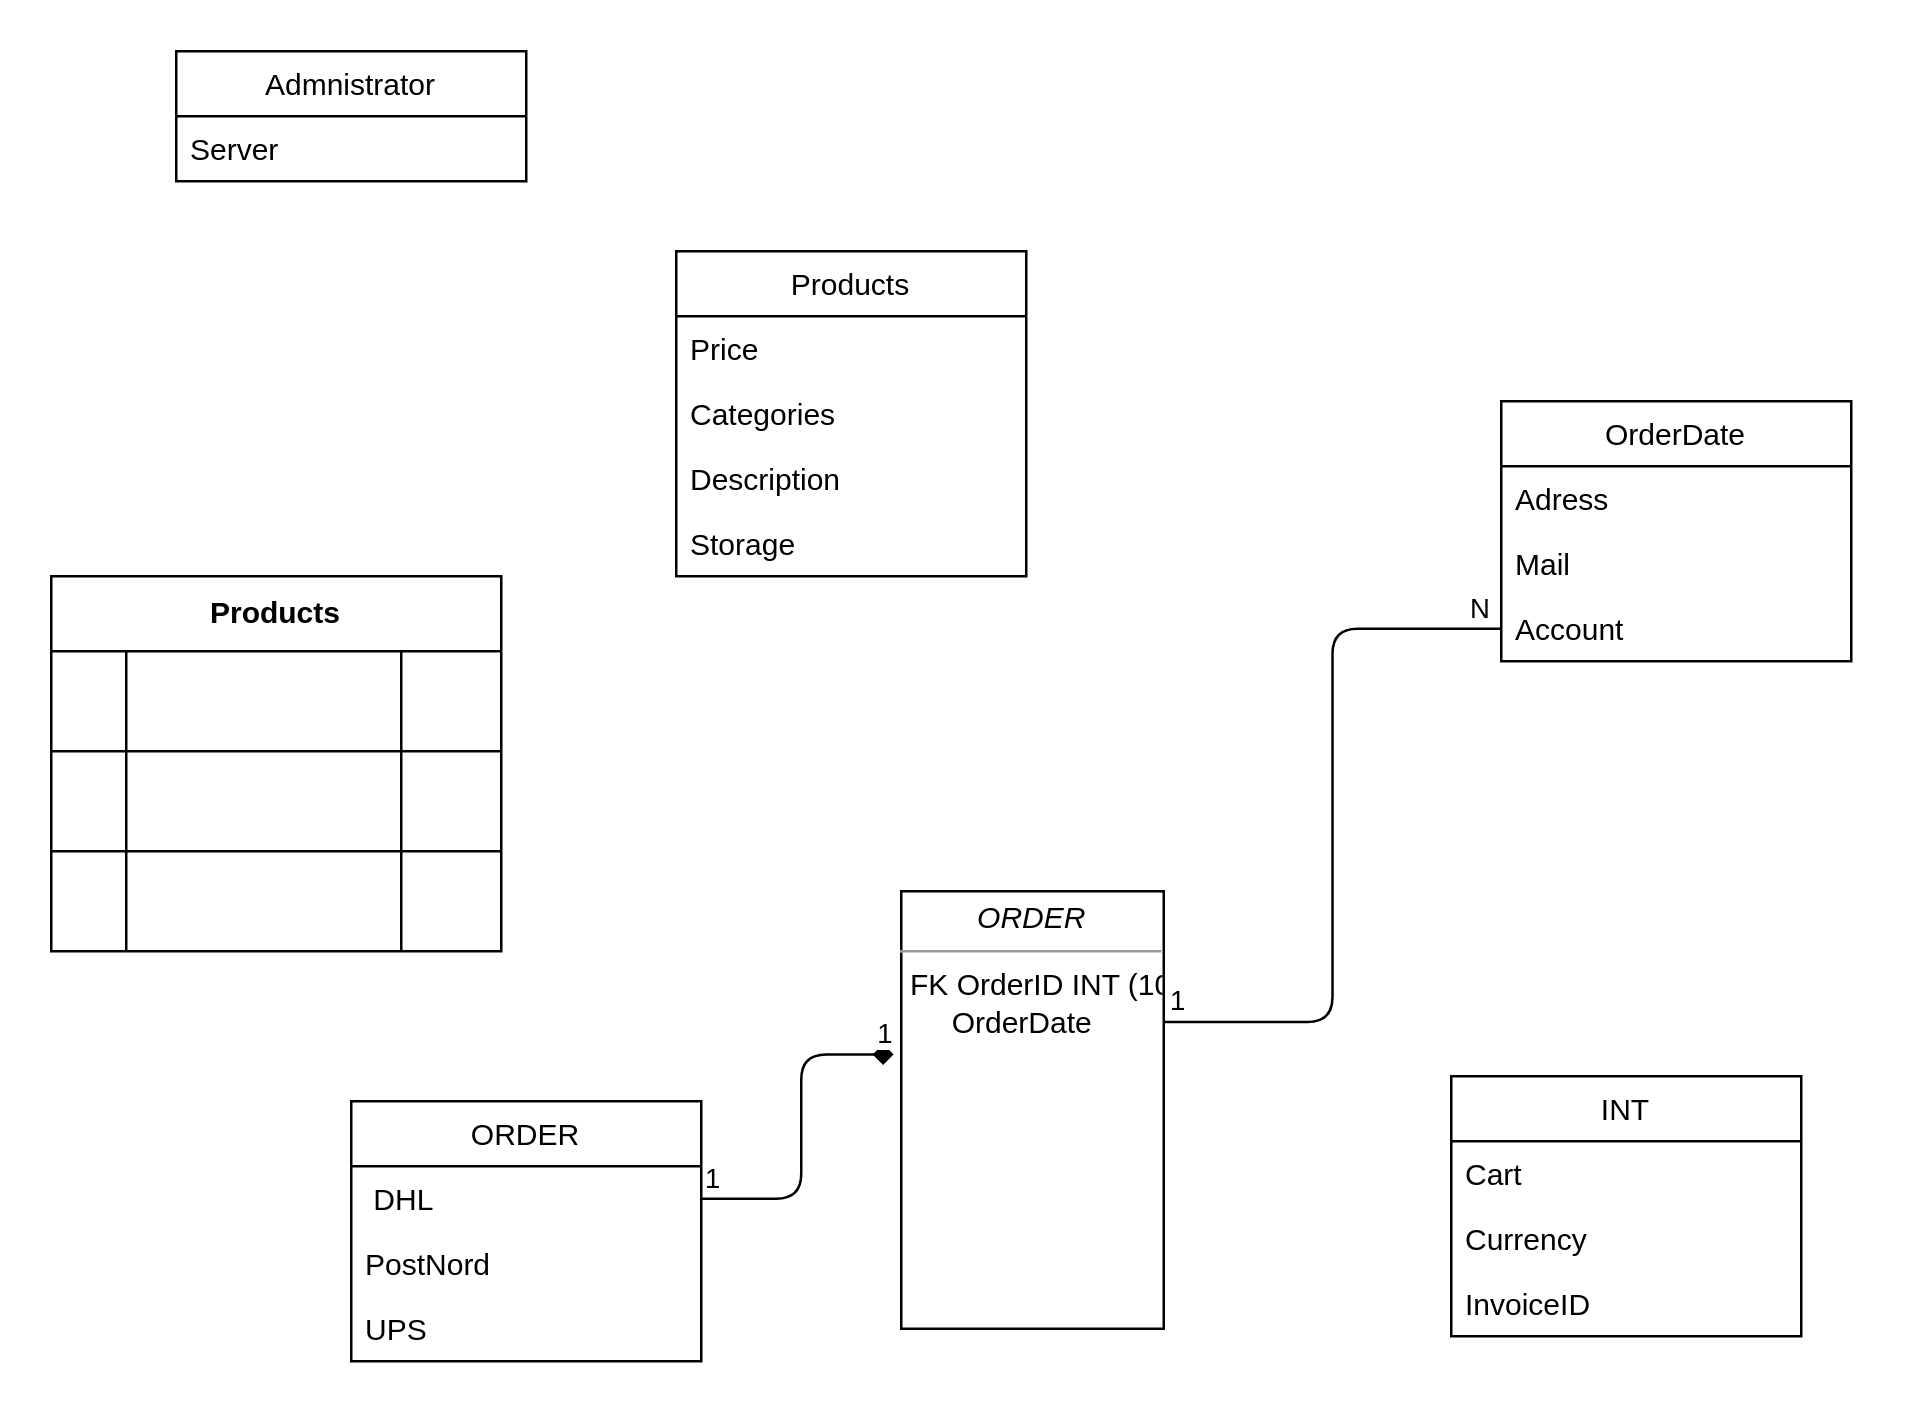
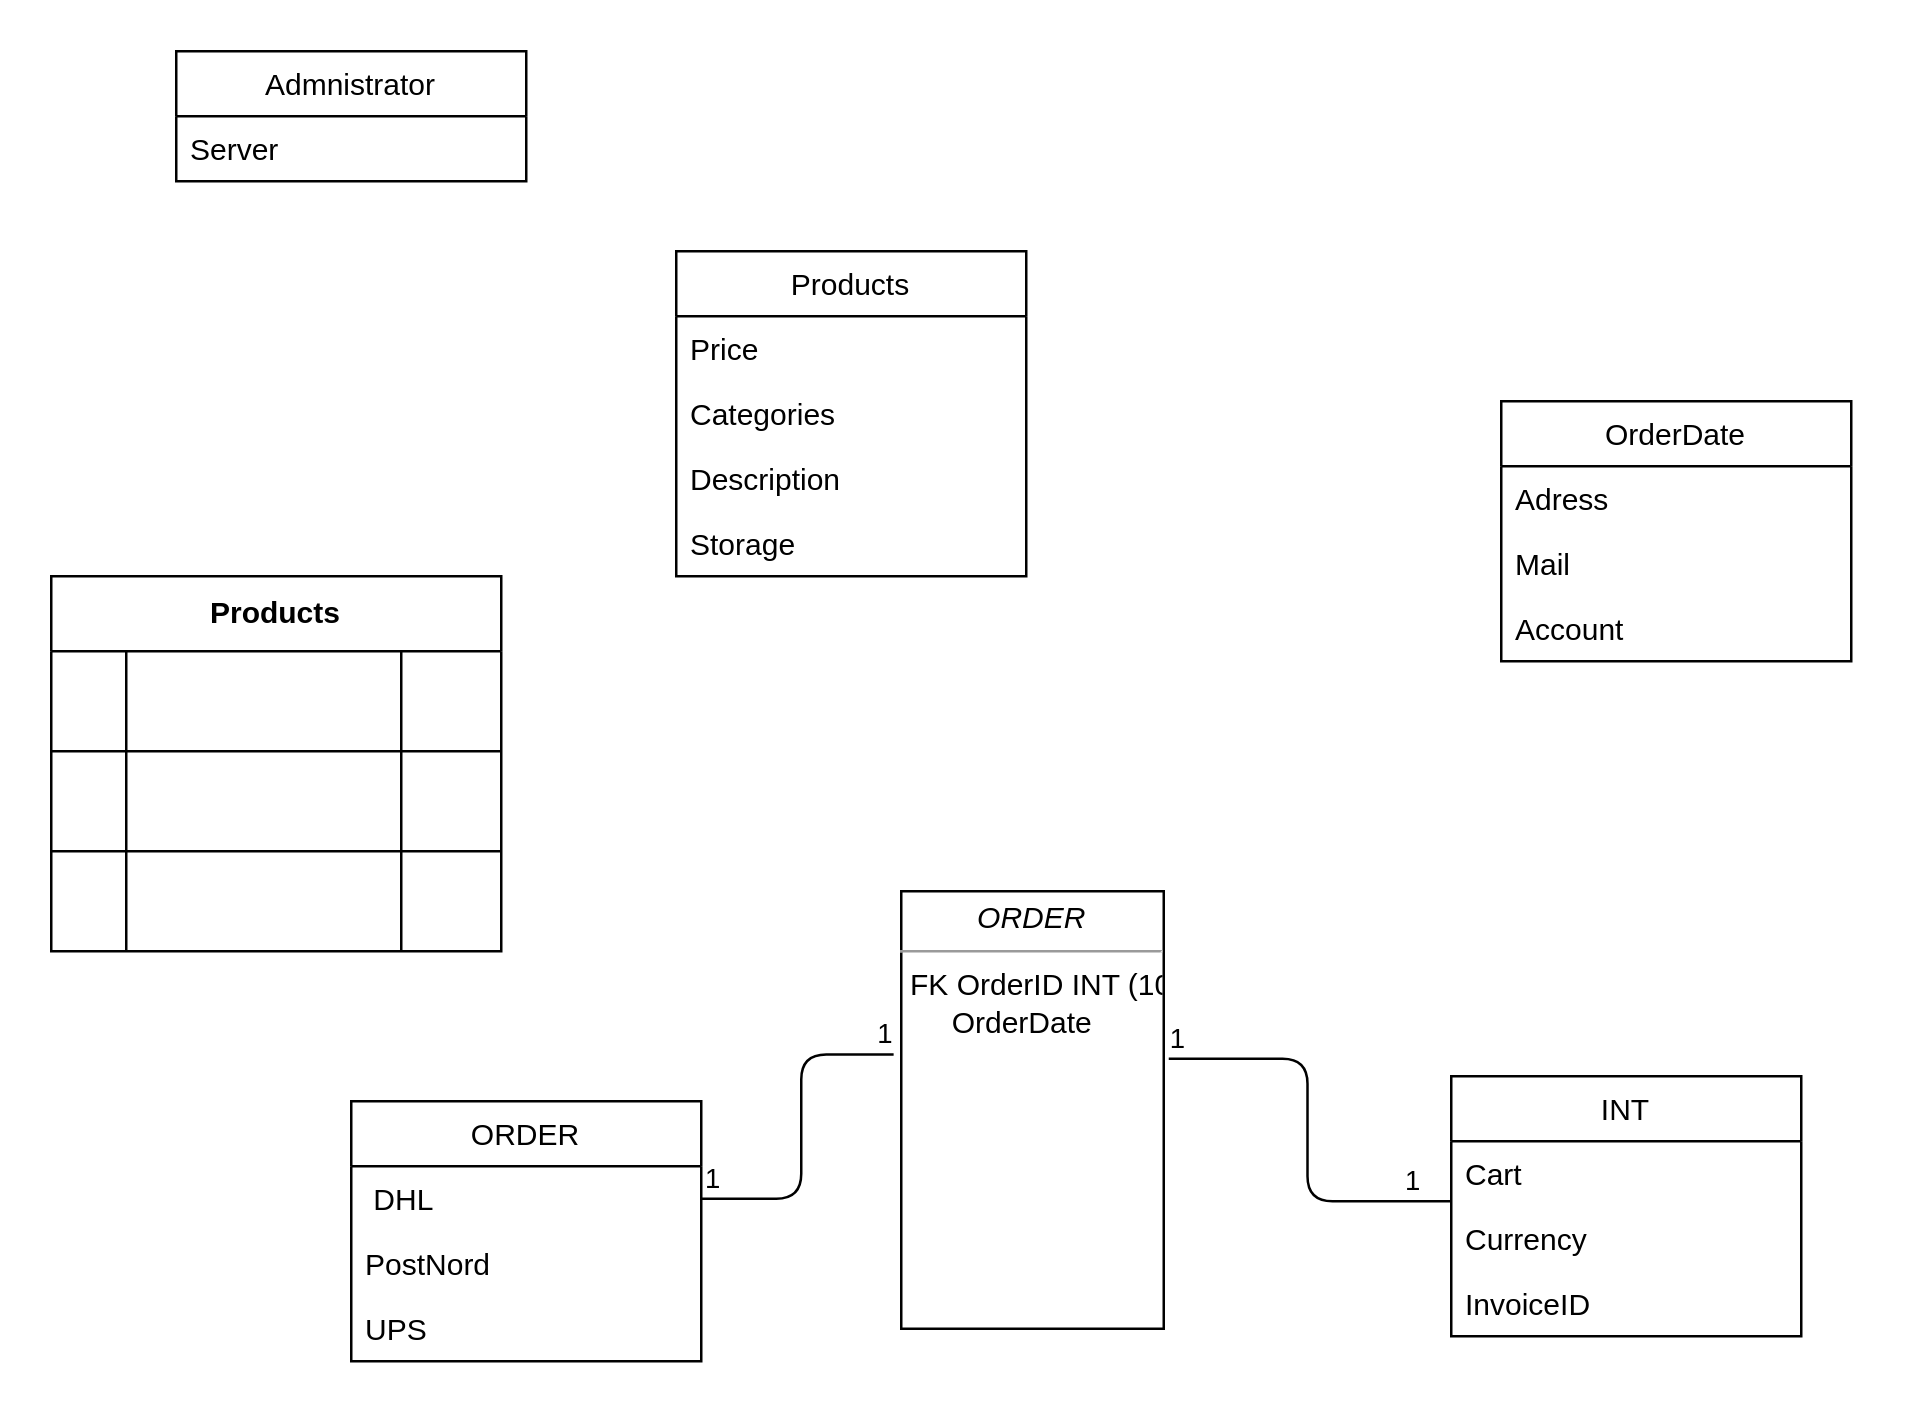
edge "Account" -- "ORDER FK OrderID INT (10) OrderDate": removed, labels "N", "1"
edge "DHL" -> "ORDER FK OrderID INT (10) OrderDate": arrowhead diamond -> none
edge "ORDER FK OrderID INT (10) OrderDate" -- "Cart": added, labels "1", "1"
